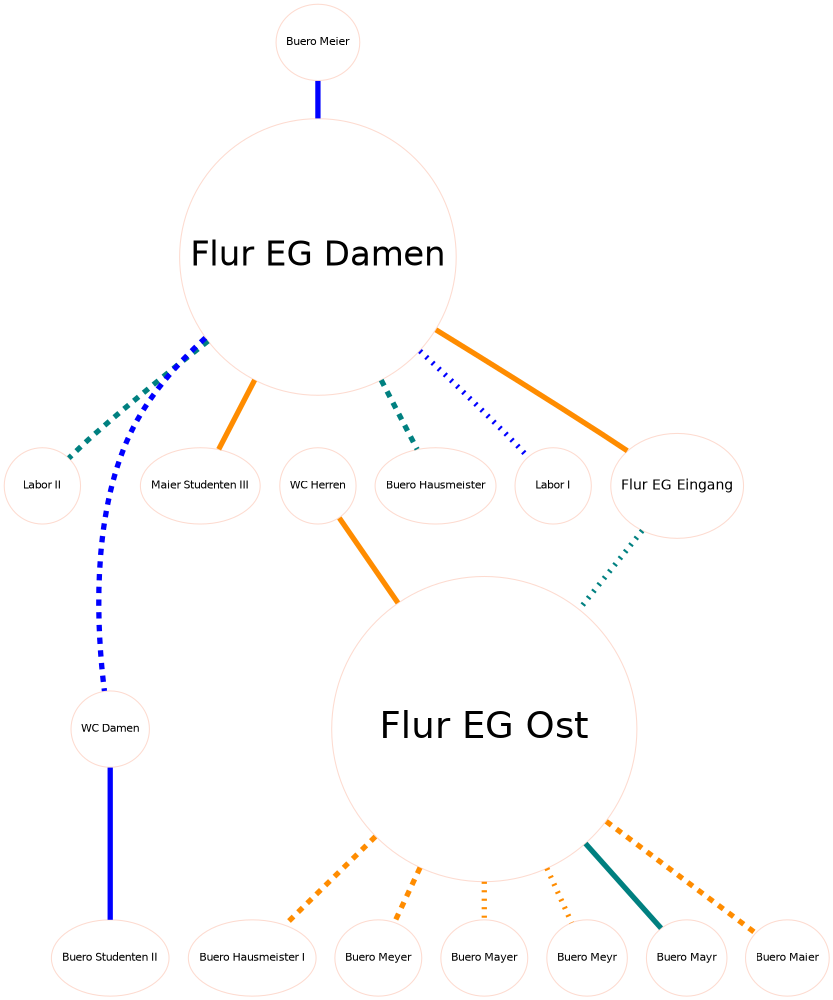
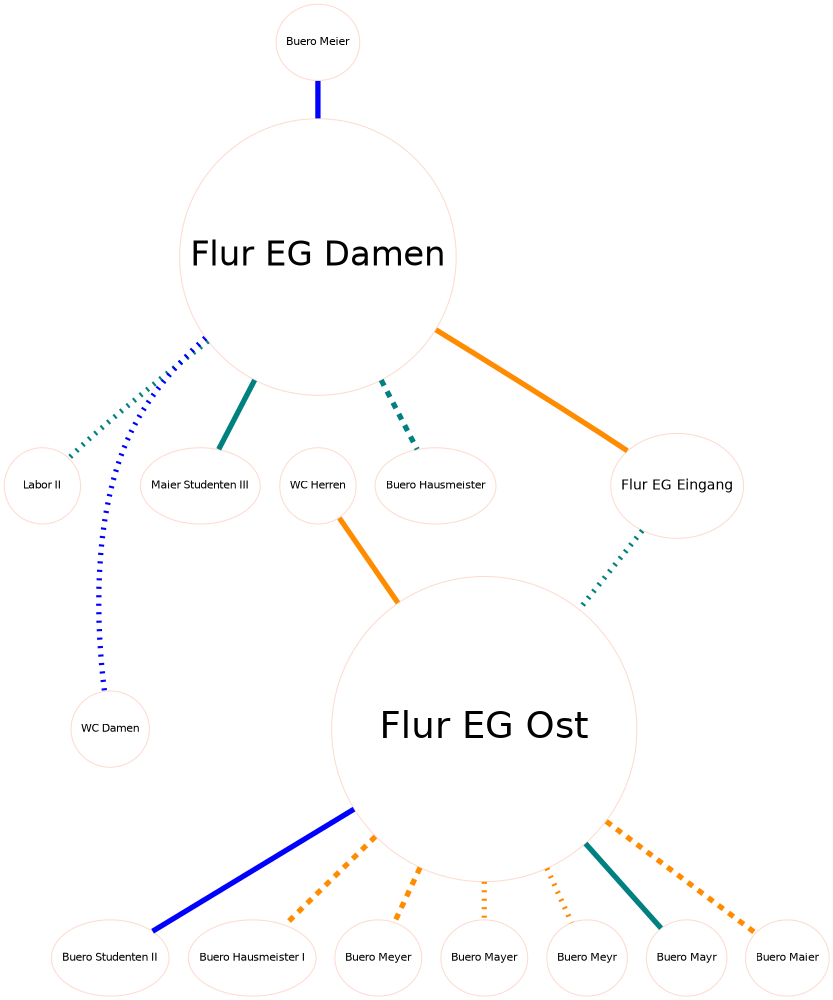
edge "Flur EG Damen" -- "Labor II": style dashed -> dotted
edge "Flur EG Damen" -- "Maier Studenten III": color darkorange -> teal
node "Labor I": removed
edge "Flur EG Damen" -- "WC Damen": style dashed -> dotted
edge "WC Damen" -- "Buero Studenten II": now "Flur EG Ost" -- "Buero Studenten II"
